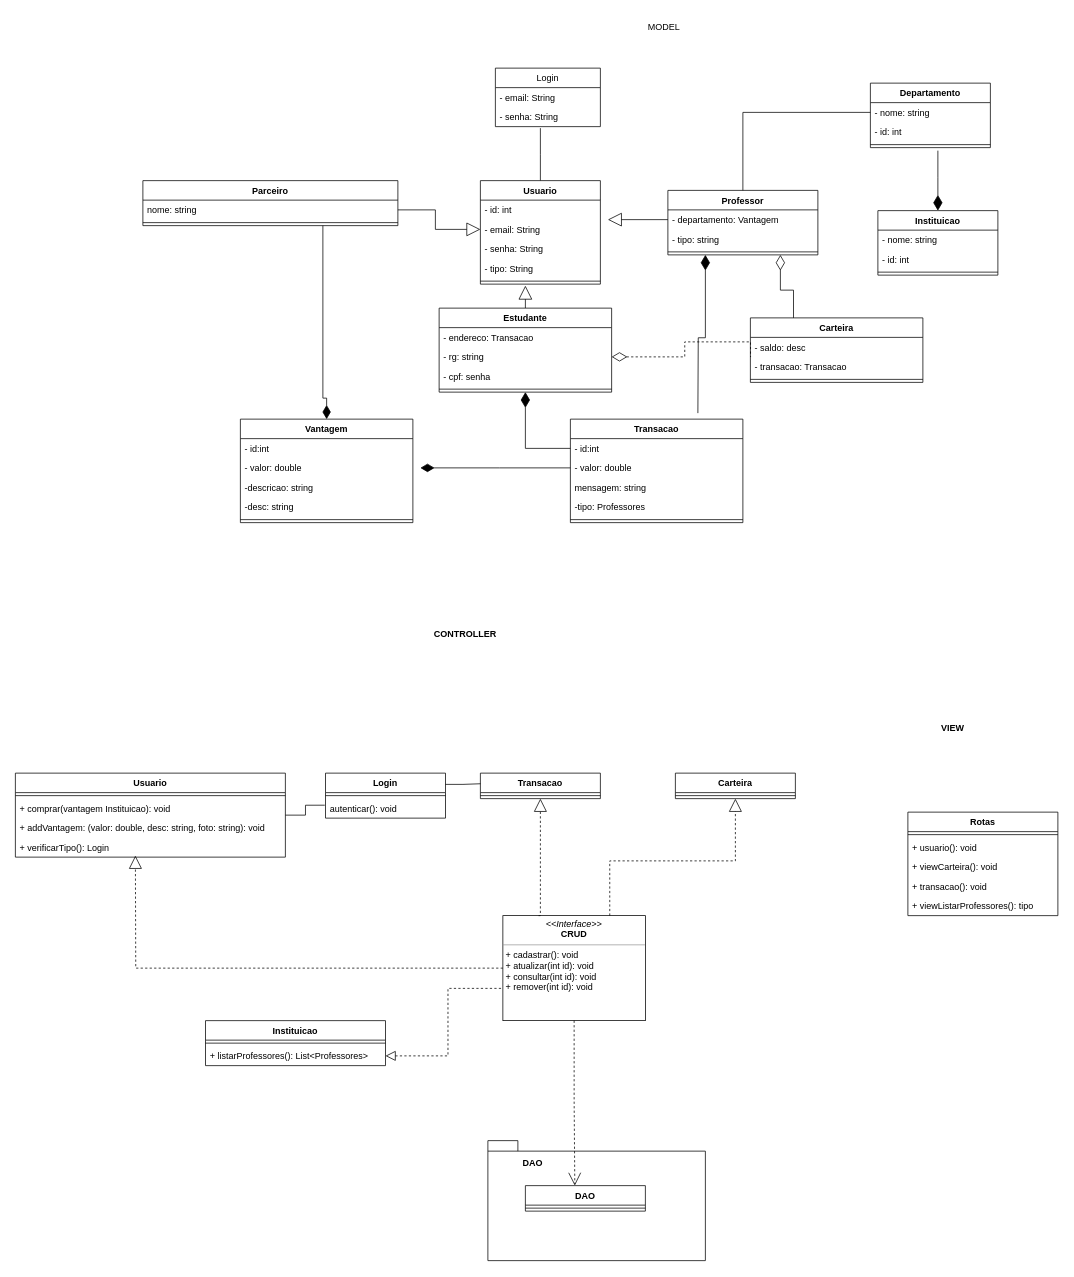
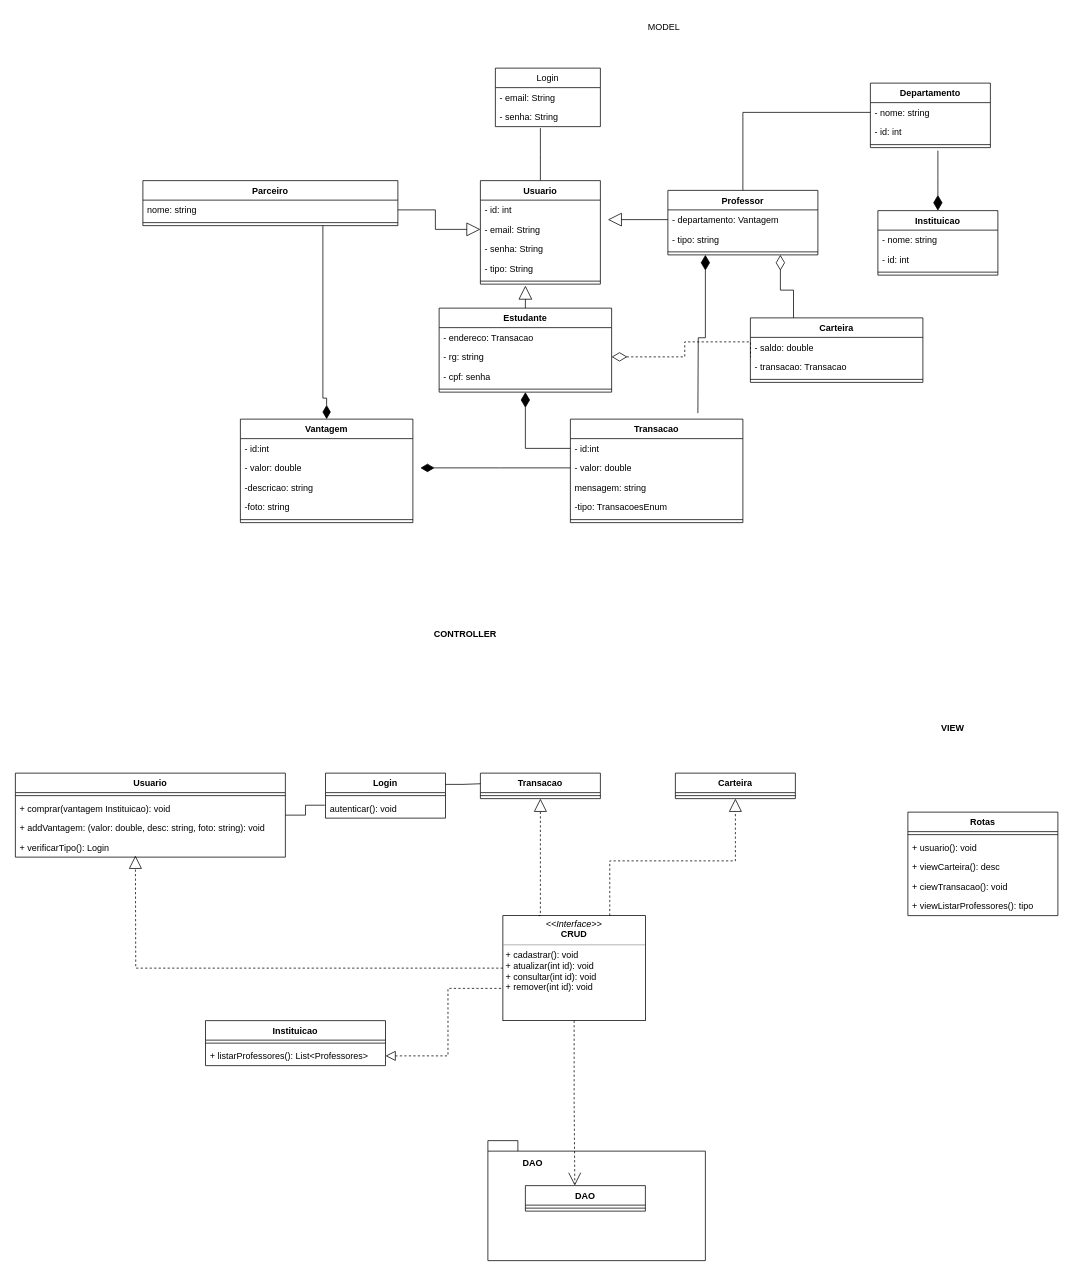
node "- saldo: desc": label "- saldo: desc" -> "- saldo: double"
node "-desc: string": label "-desc: string" -> "-foto: string"
node "-tipo: Professores": label "-tipo: Professores" -> "-tipo: TransacoesEnum"
node "+ viewCarteira(): void": label "+ viewCarteira(): void" -> "+ viewCarteira(): desc"
node "+ transacao(): void": label "+ transacao(): void" -> "+ ciewTransacao(): void"
